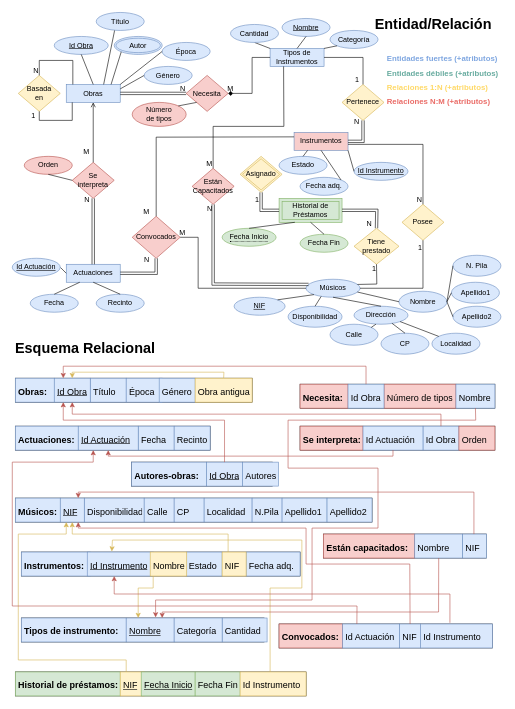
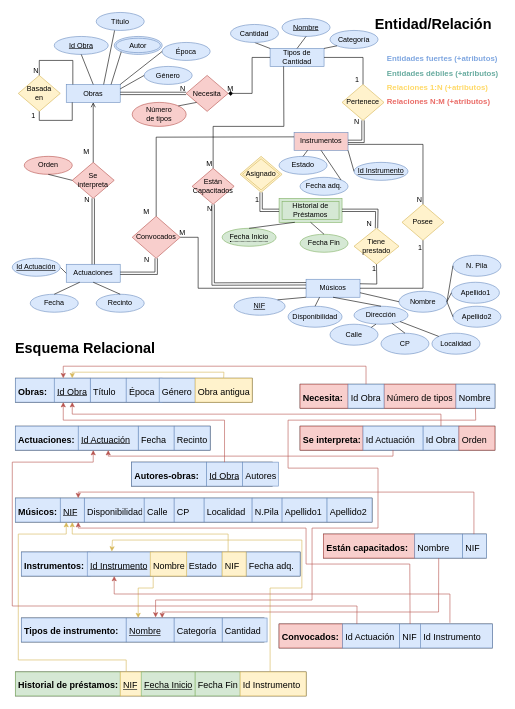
node "Tipos de Instrumentos": label "Tipos de Instrumentos" -> "Tipos de Cantidad"
node "Músicos": shape ellipse -> rectangle
